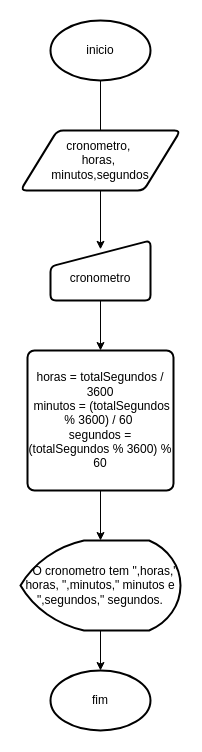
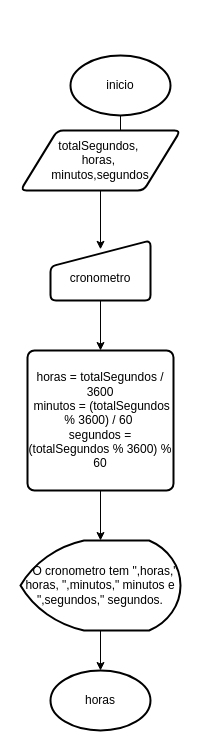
node "inicio": moved (101, 51) -> (121, 86)
node "cronometro, horas, minutos,segundos": label "cronometro, horas, minutos,segundos" -> "totalSegundos, horas, minutos,segundos"
node "fim": label "fim" -> "horas"
